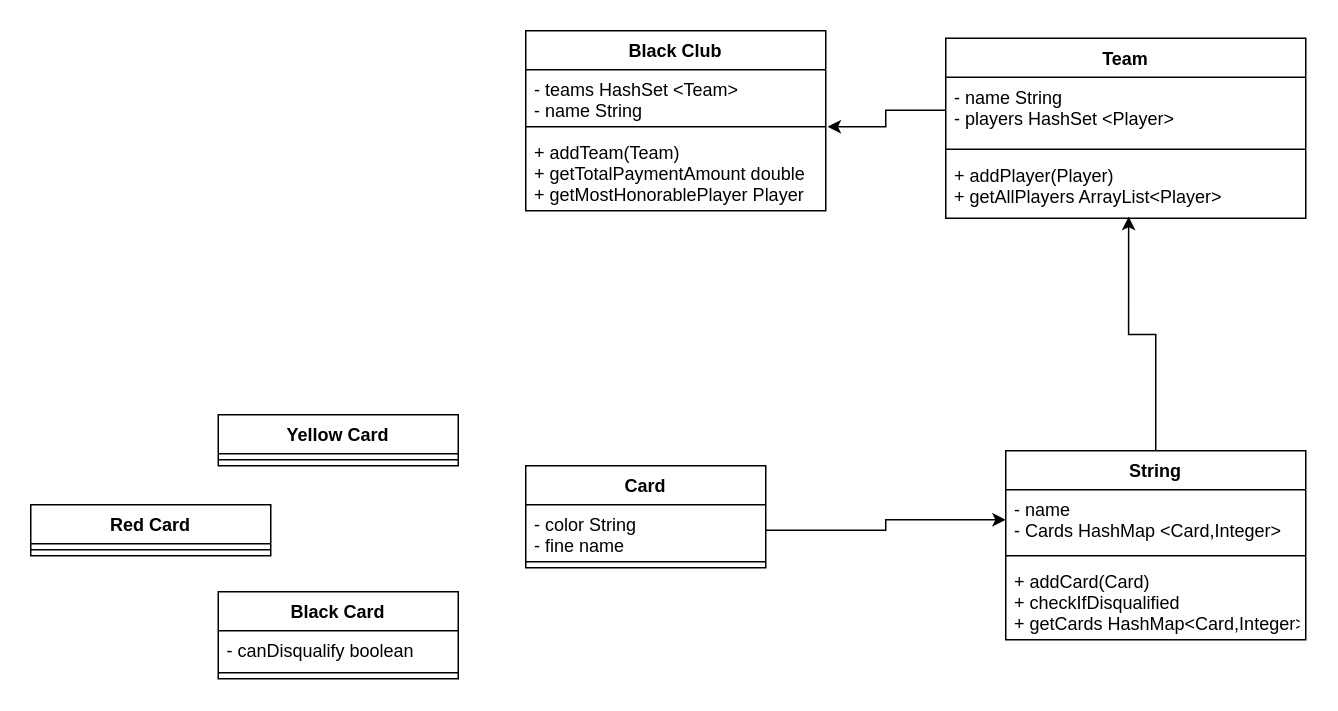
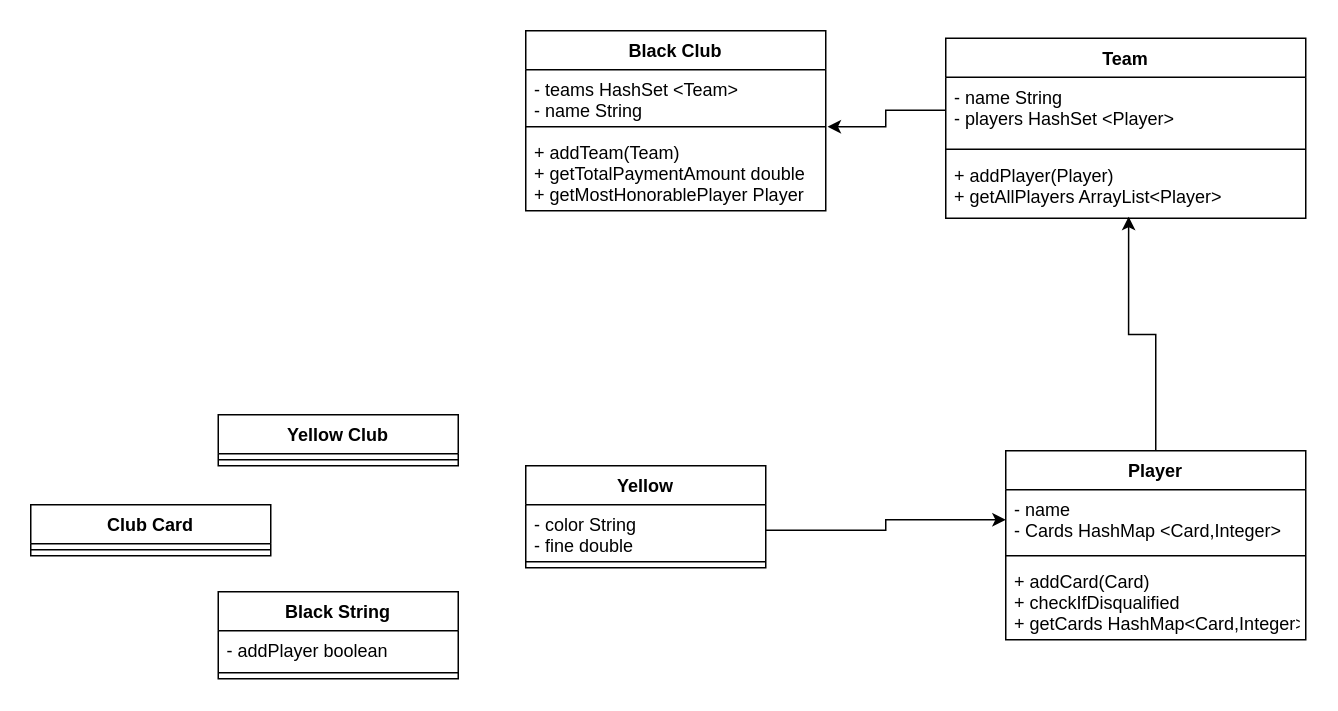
node "Yellow Card": label "Yellow Card" -> "Yellow Club"
node "String": label "String" -> "Player"
node "Card": label "Card" -> "Yellow"
node "Red Card": label "Red Card" -> "Club Card"
node "- color String - fine name": label "- color String - fine name" -> "- color String - fine double"
node "Black Card": label "Black Card" -> "Black String"
node "- canDisqualify boolean": label "- canDisqualify boolean" -> "- addPlayer boolean"
